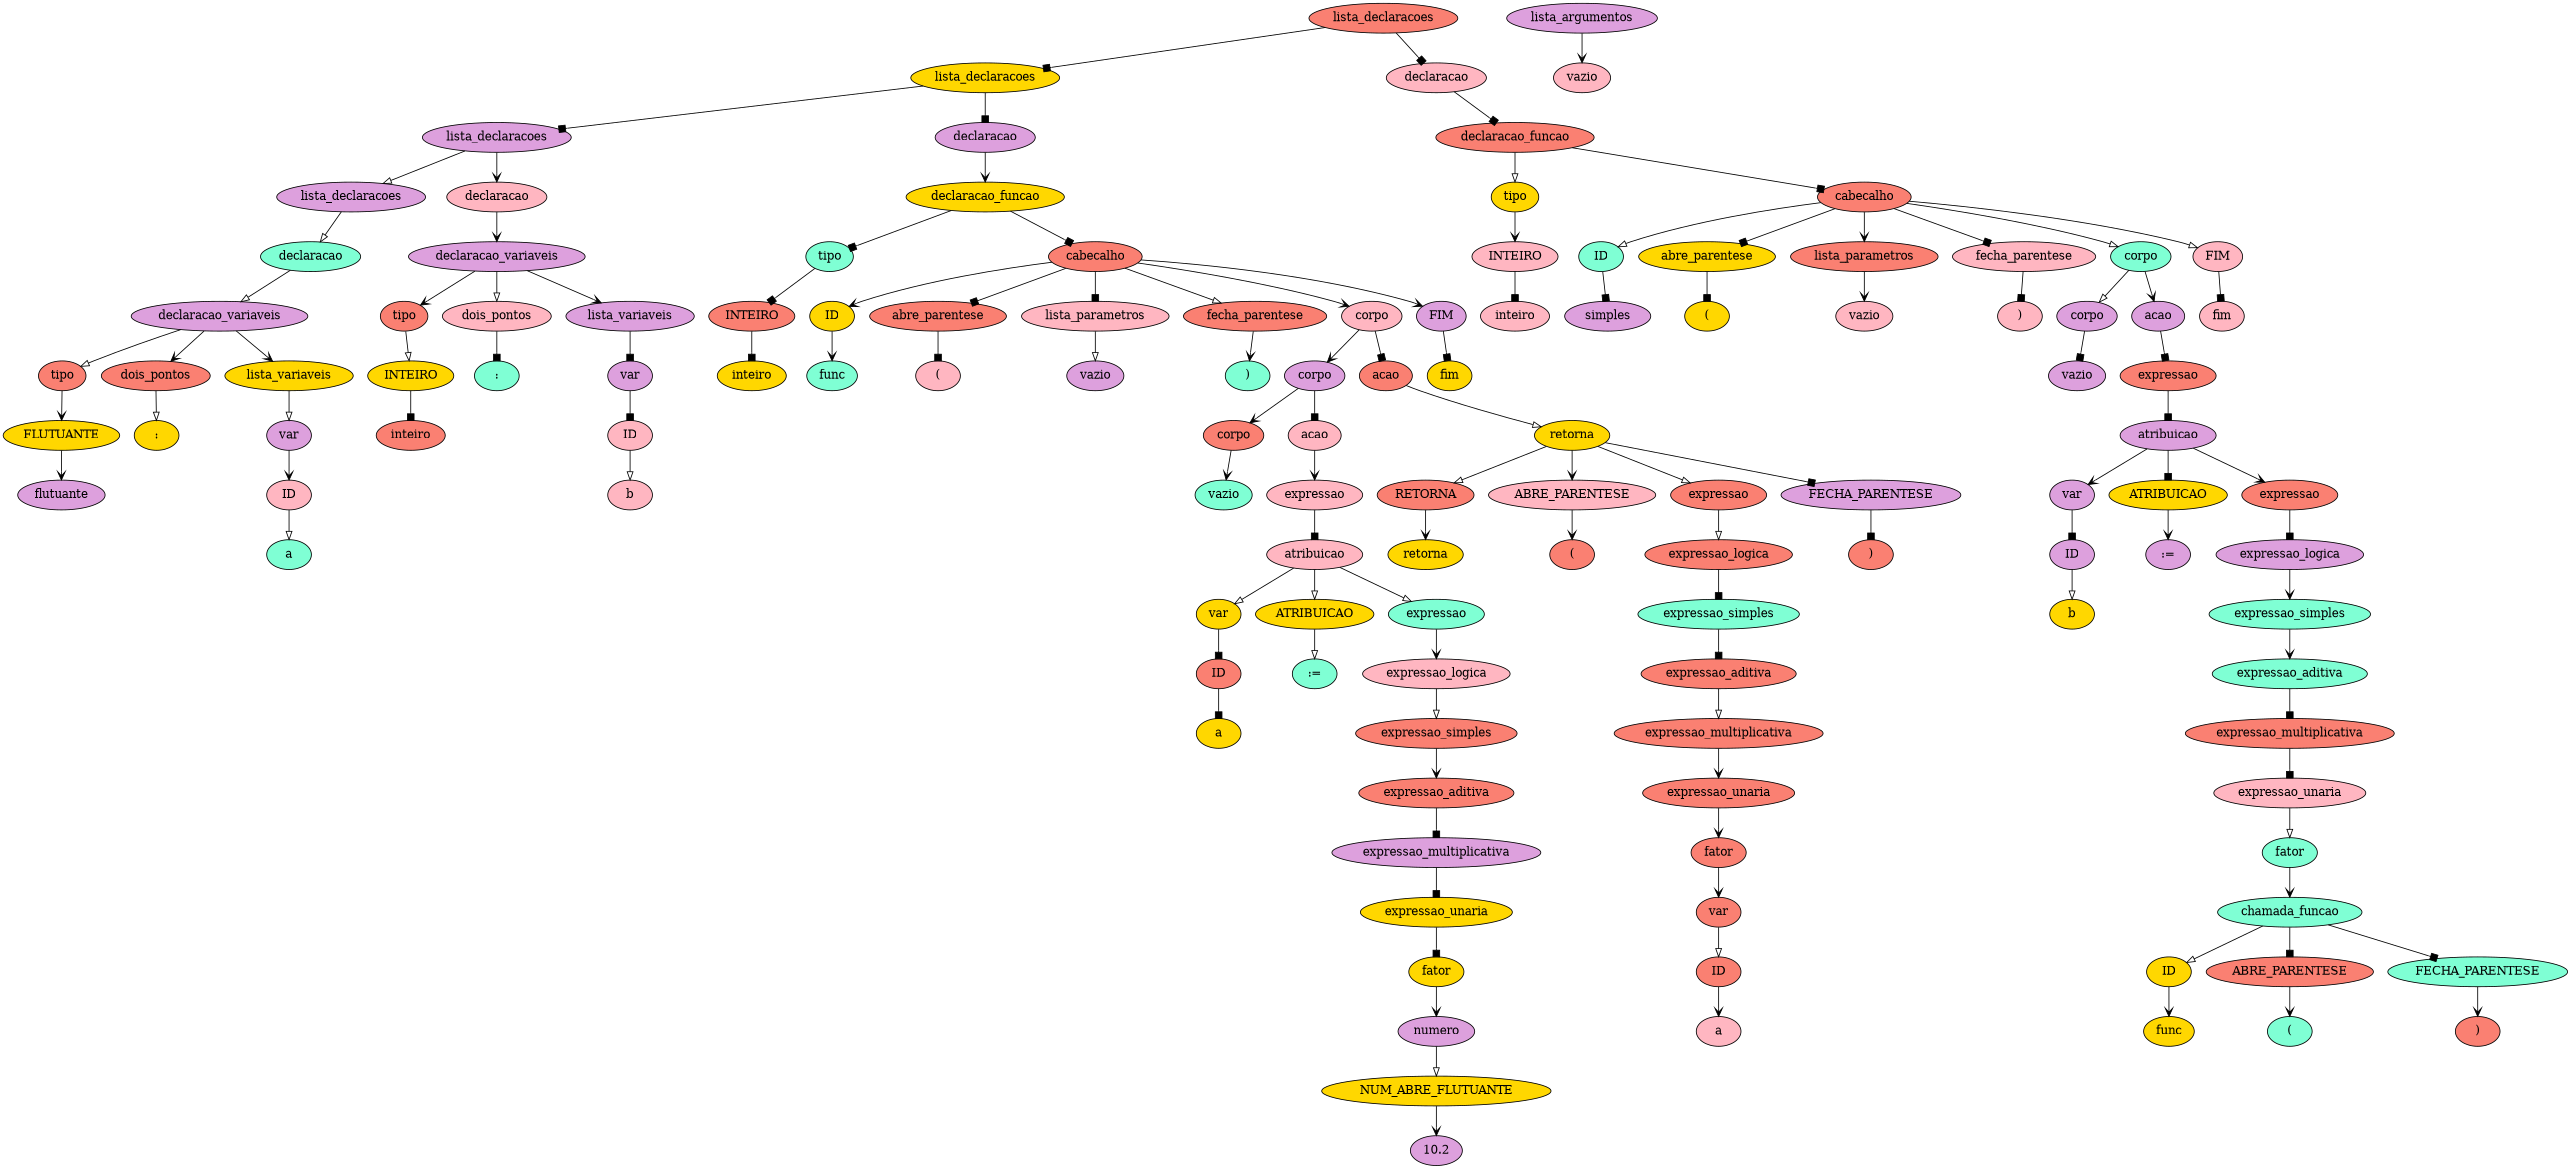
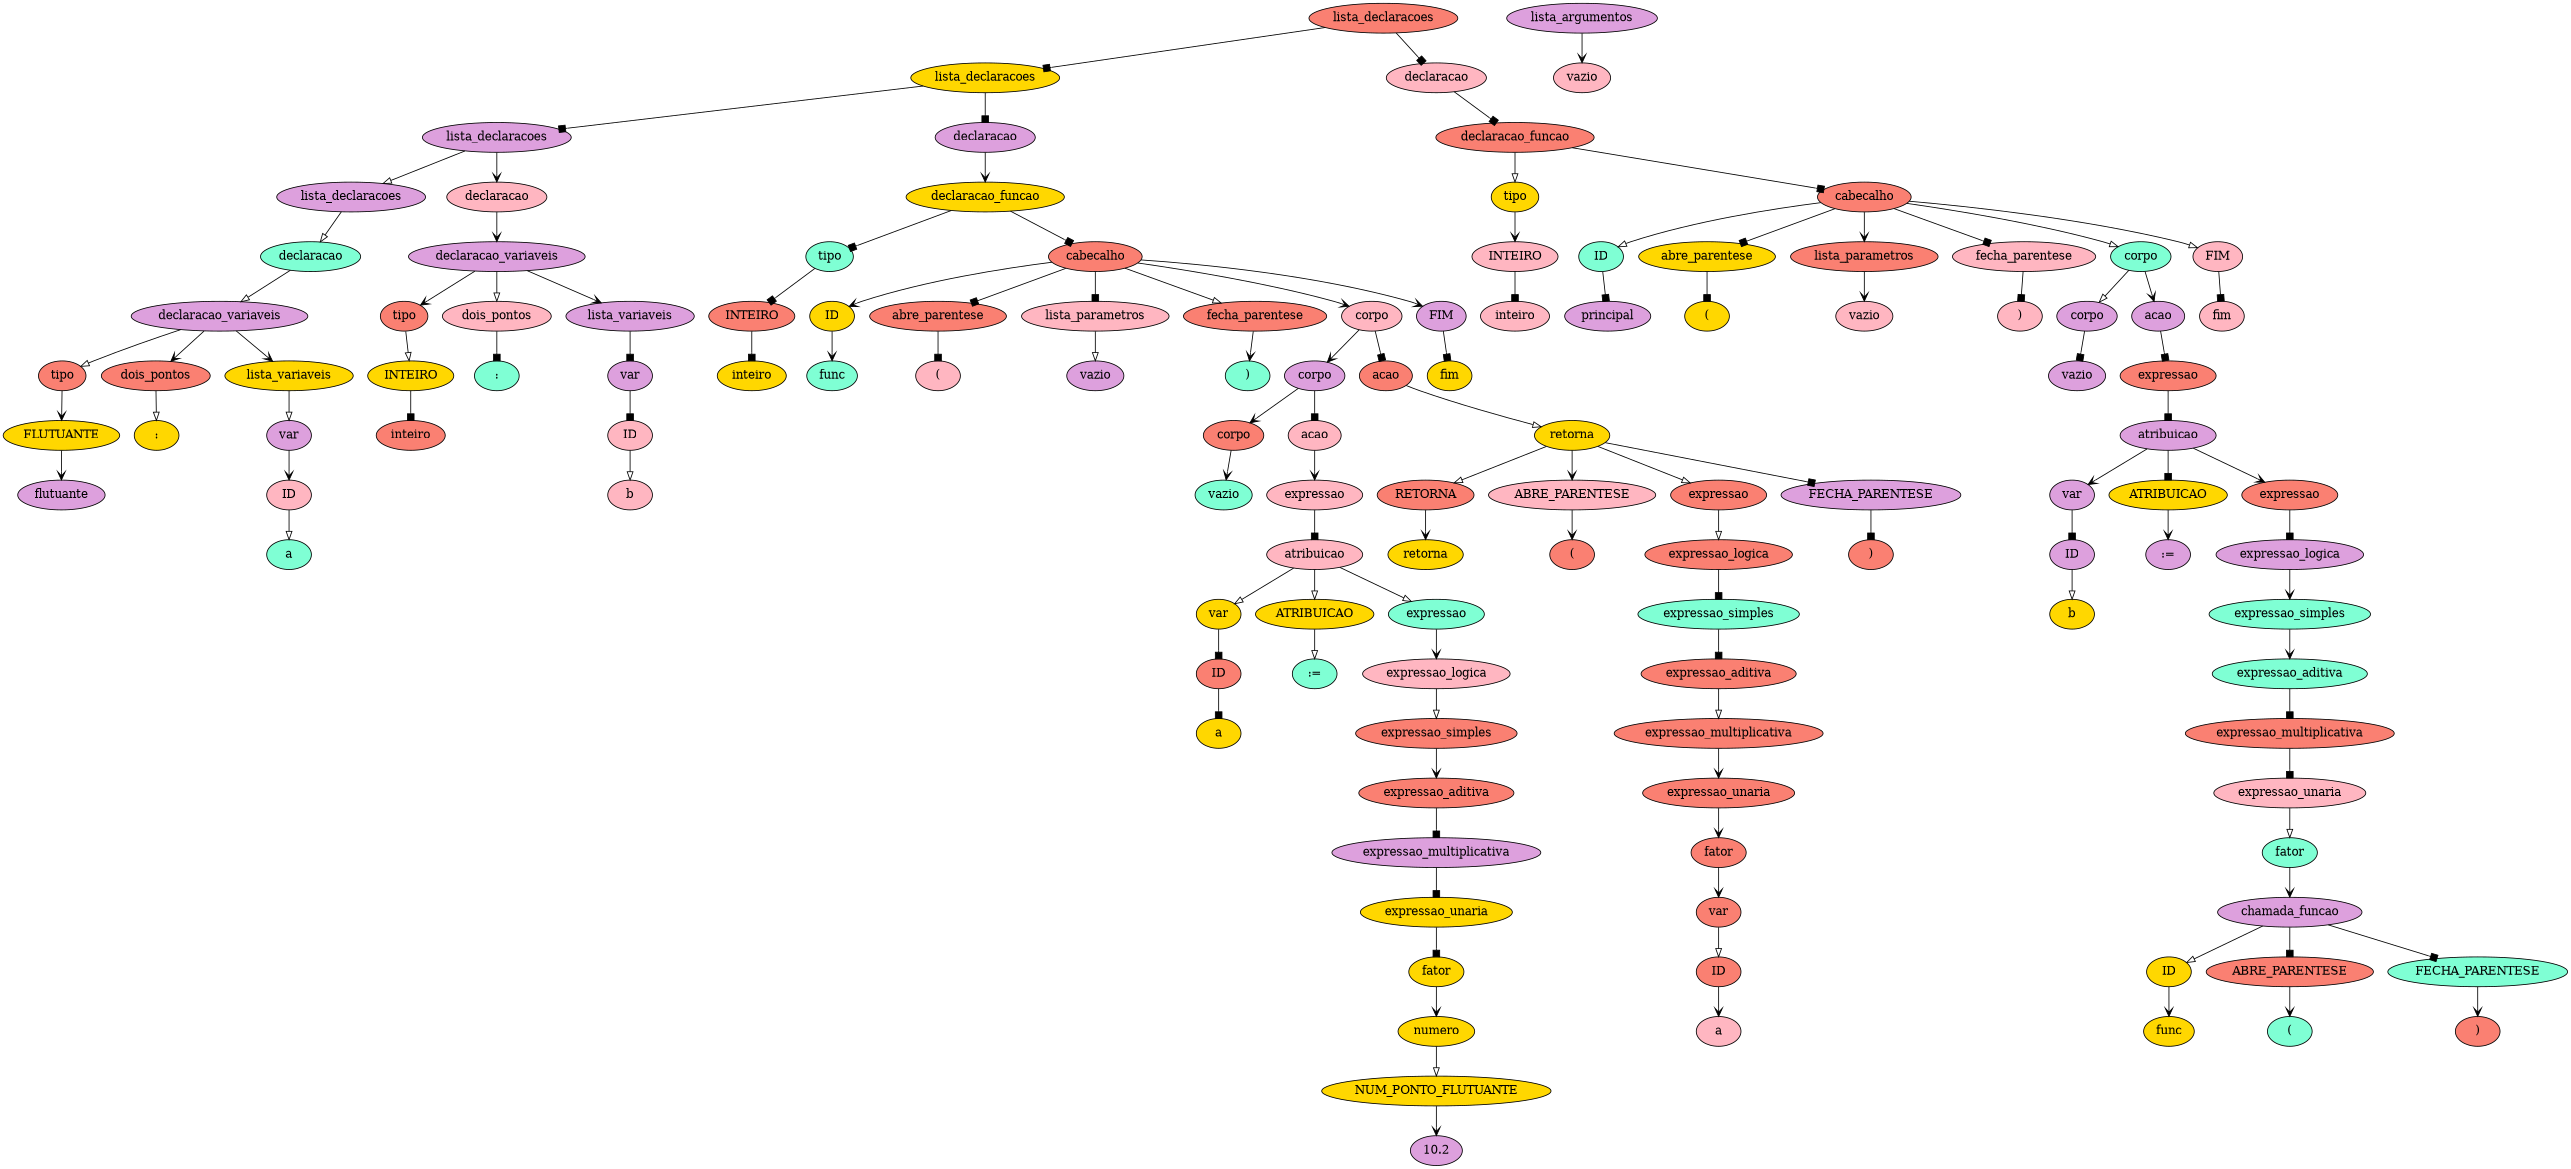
node "simples": label "simples" -> "principal"
node "chamada_funcao": fillcolor aquamarine -> plum
node "numero": fillcolor plum -> gold
node "NUM_ABRE_FLUTUANTE": label "NUM_ABRE_FLUTUANTE" -> "NUM_PONTO_FLUTUANTE"
